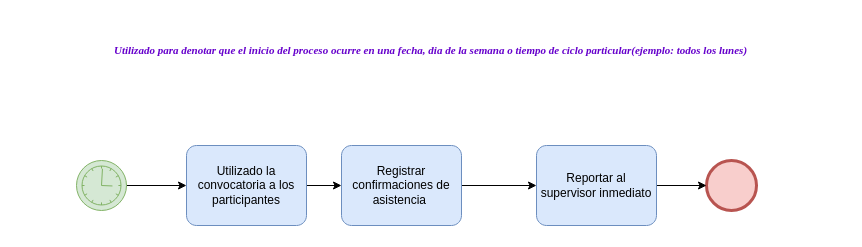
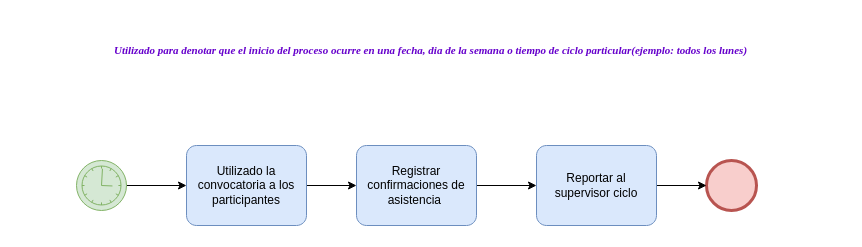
node "Registrar confirmaciones de asistencia": moved (402, 186) -> (417, 186)
node "Reportar al supervisor inmediato": label "Reportar al supervisor inmediato" -> "Reportar al supervisor ciclo"
